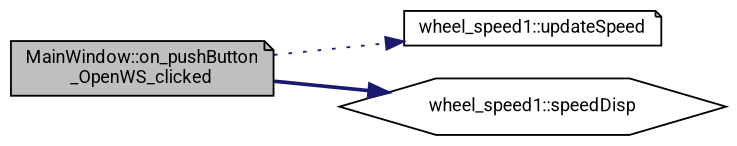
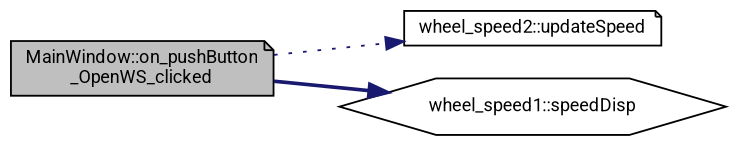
node "wheel_speed1::updateSpeed": label "wheel_speed1::updateSpeed" -> "wheel_speed2::updateSpeed"
